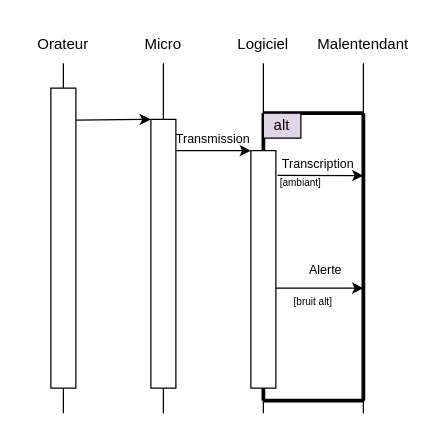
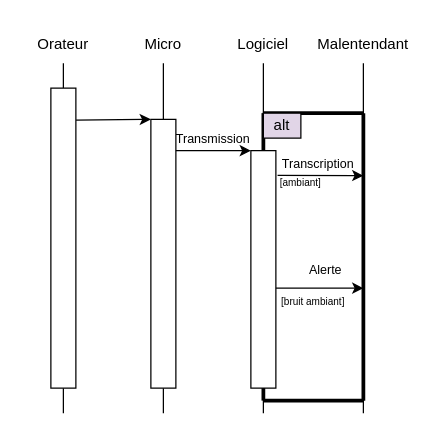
node "[bruit alt]": label "[bruit alt]" -> "[bruit ambiant]"
